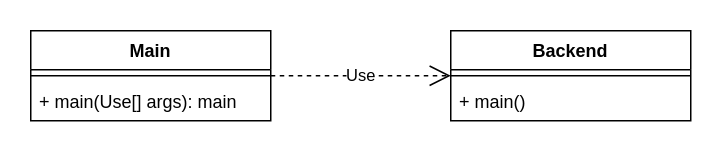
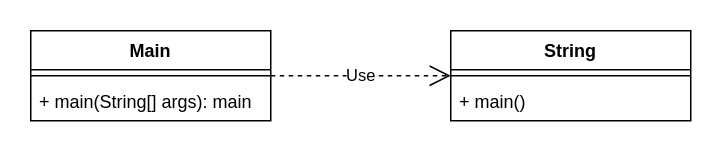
node "Backend": label "Backend" -> "String"
node "+ main(Use[] args): main": label "+ main(Use[] args): main" -> "+ main(String[] args): main"
